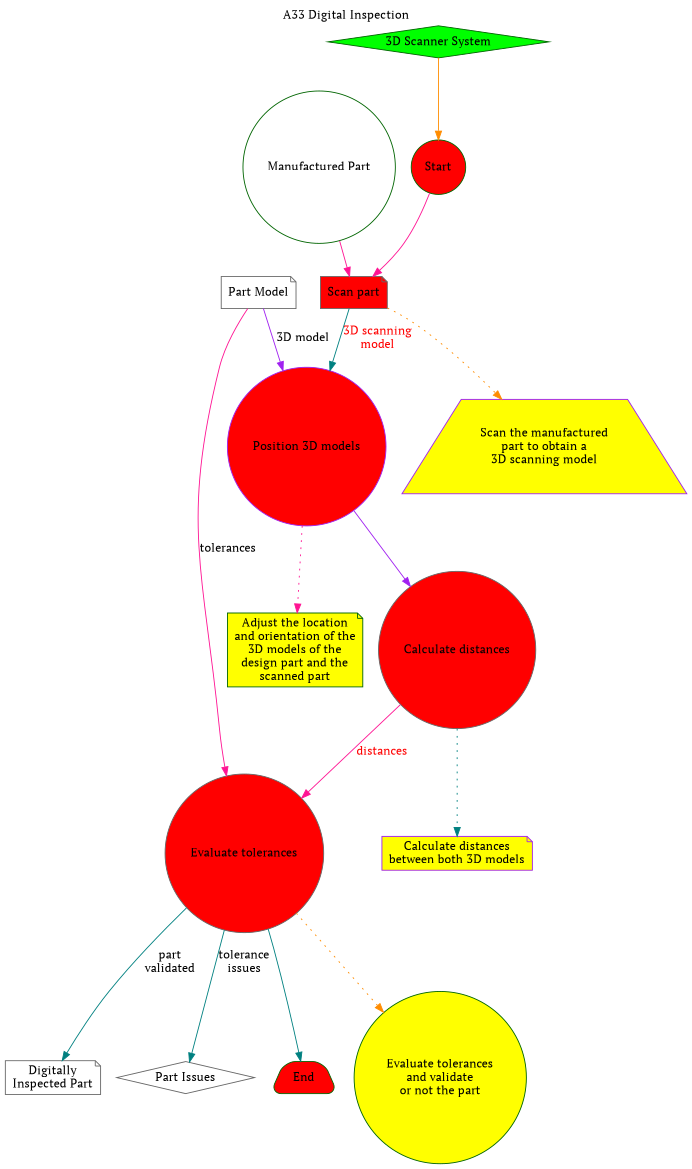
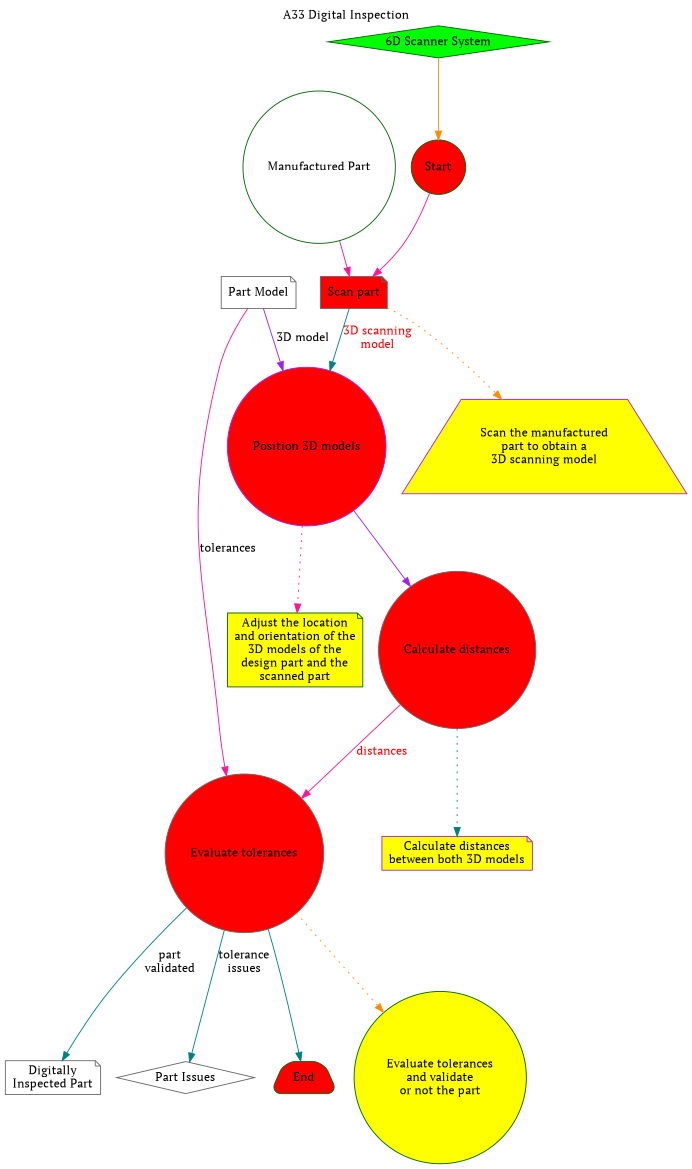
node "3D Scanner System": label "3D Scanner System" -> "6D Scanner System"
